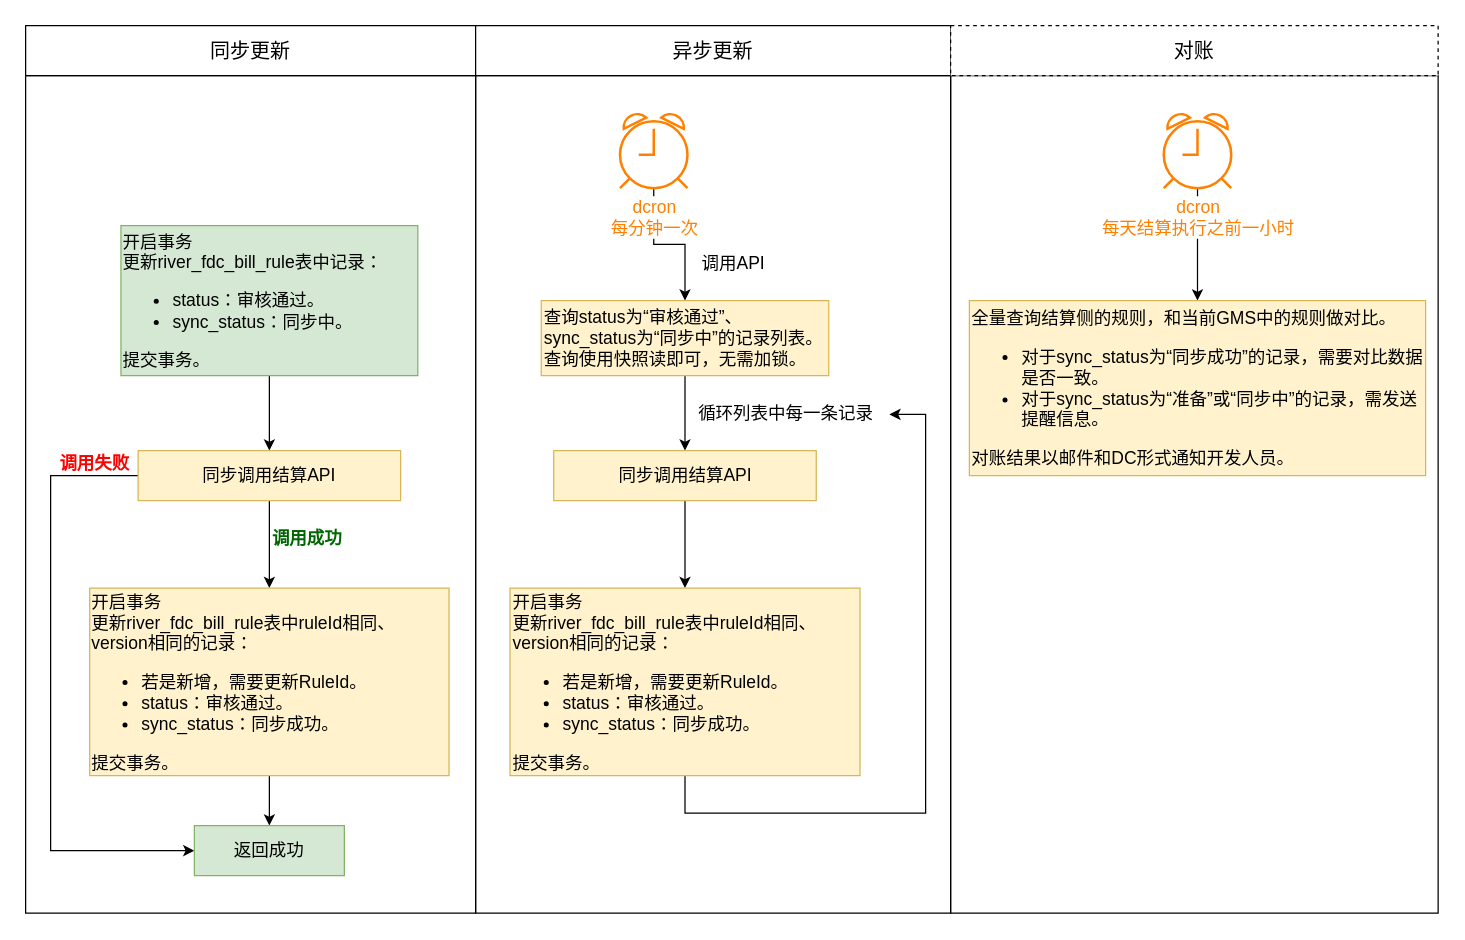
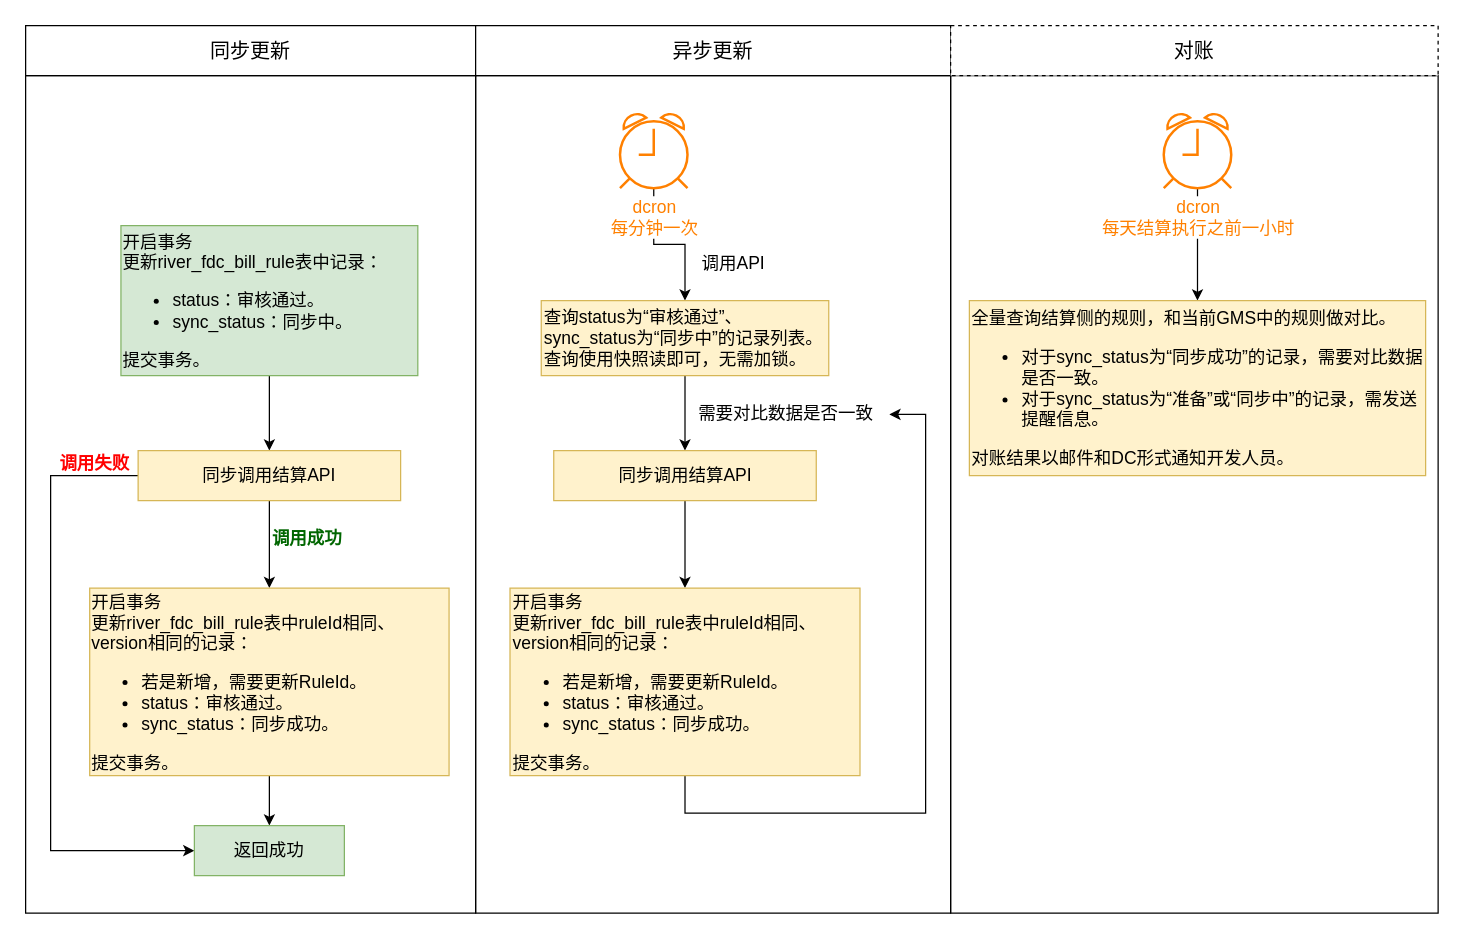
node "循环列表中每一条记录": label "循环列表中每一条记录" -> "需要对比数据是否一致"
